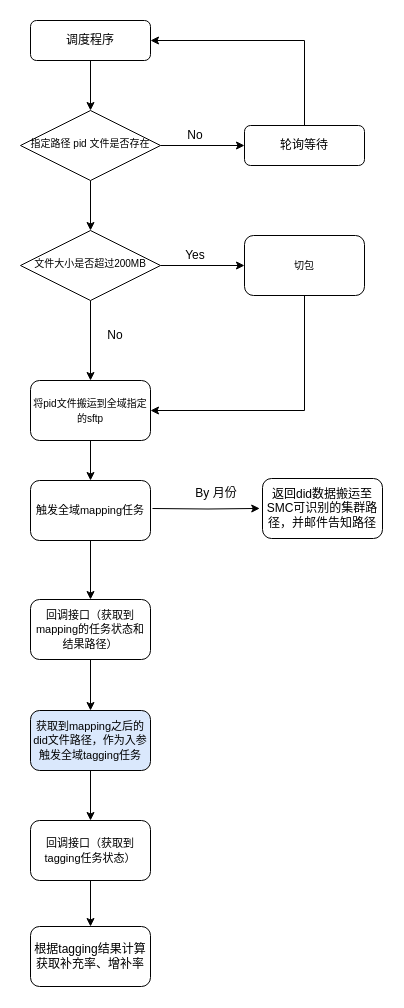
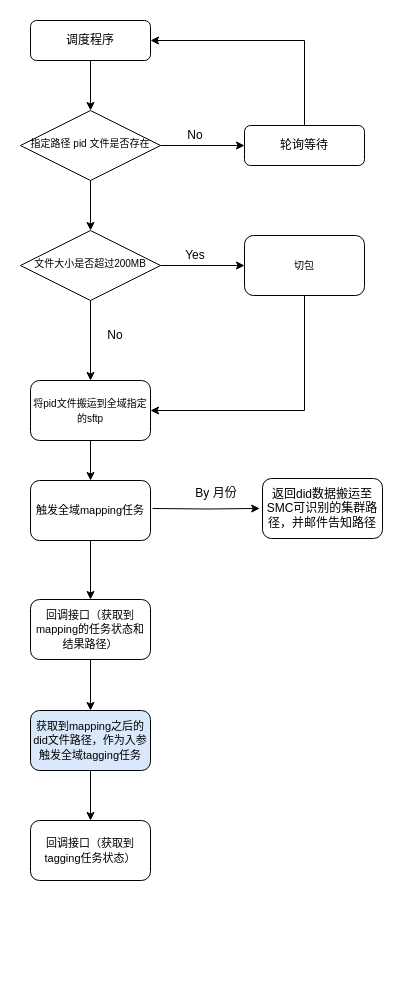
edge "回调接口（获取到tagging任务状态）" -> "根据tagging结果计算获取补充率、增补率": removed
node "根据tagging结果计算获取补充率、增补率": removed
